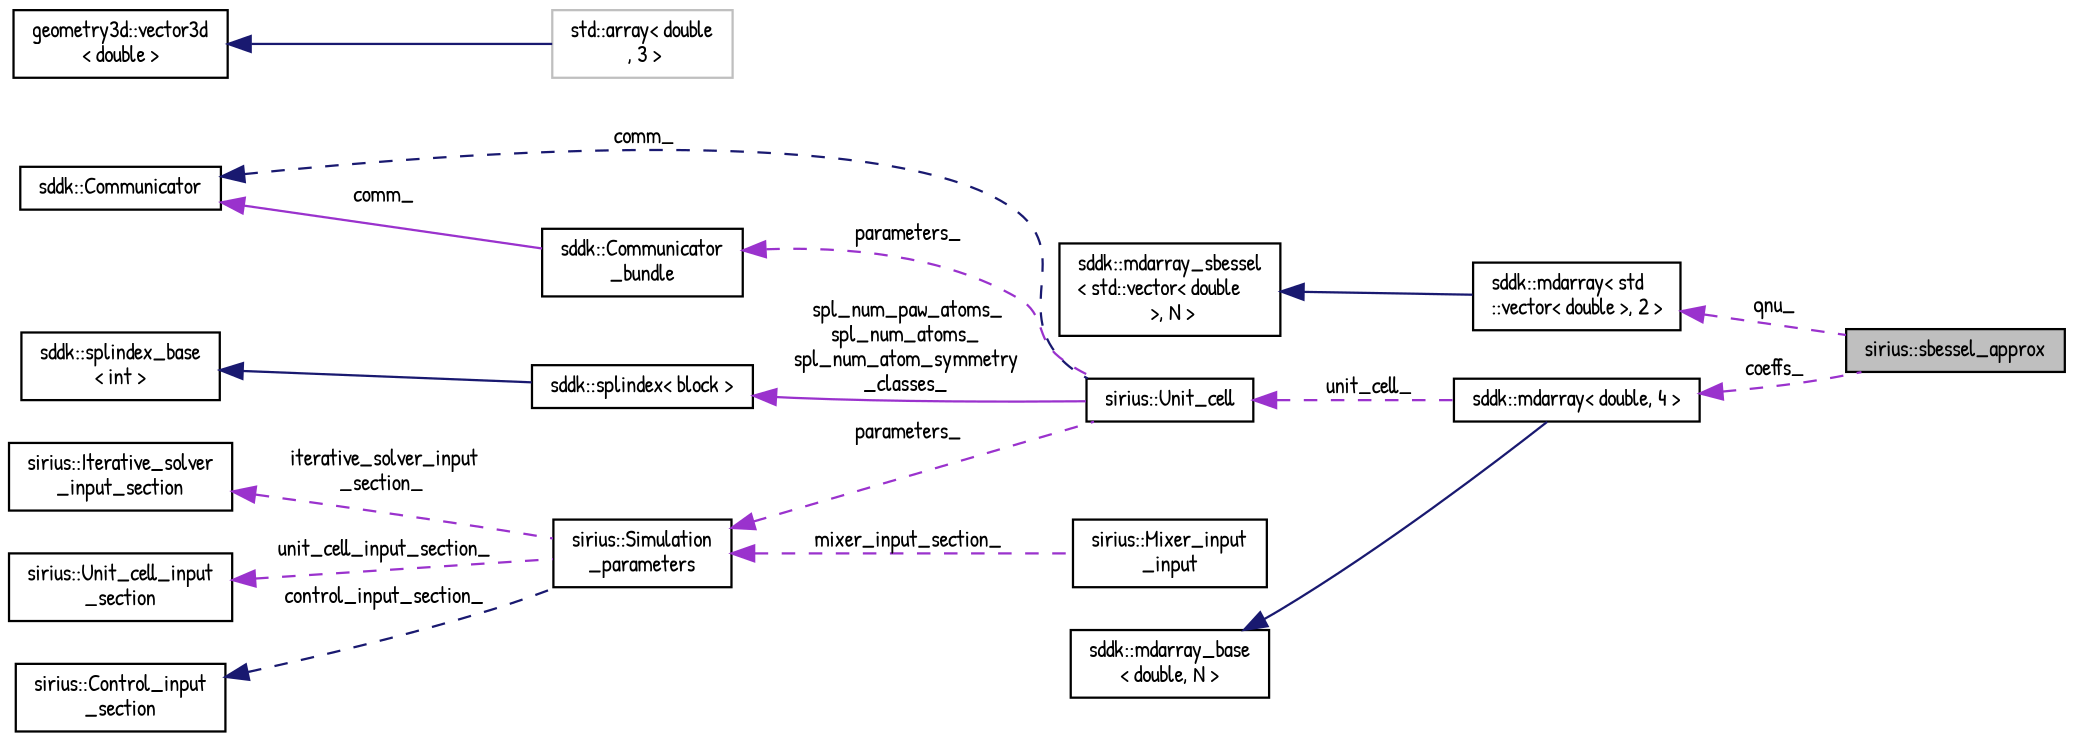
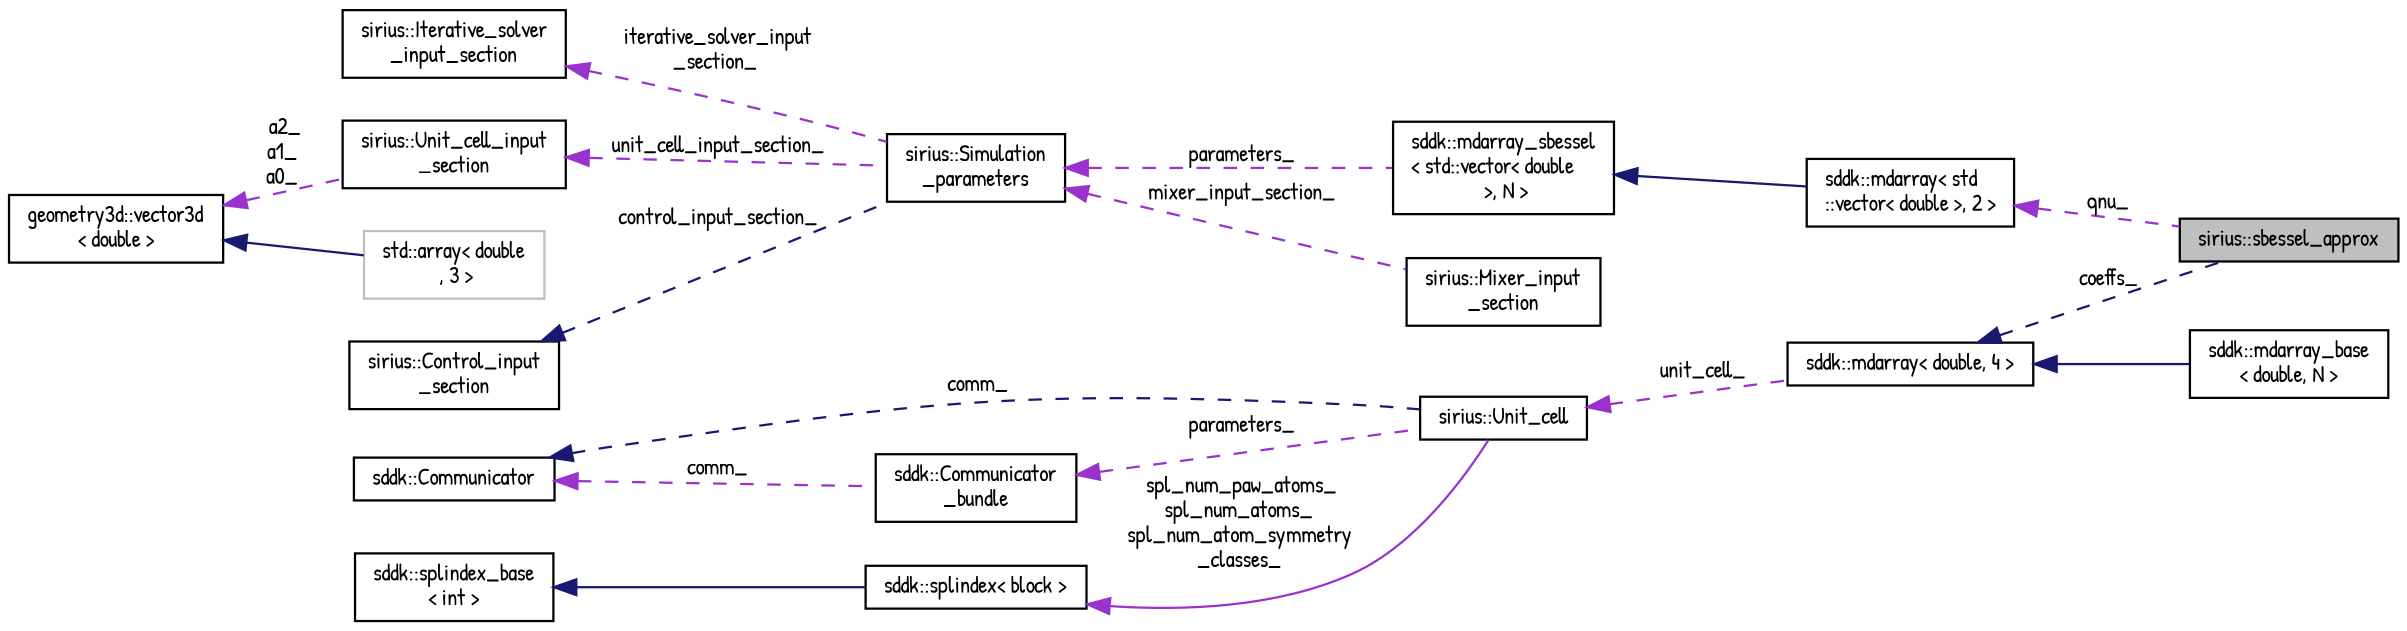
edge "sirius::Unit_cell_input _section" -> "geometry3d::vector3d < double >": added, label "a2_ a1_ a0_"
edge "sddk::Communicator _bundle" -> "sddk::Communicator": style solid -> dashed
edge "sirius::sbessel_approx" -> "sddk::mdarray< double, 4 >": color darkorchid3 -> midnightblue
edge "sirius::Unit_cell" -> "sirius::Simulation _parameters": now "sddk::mdarray_sbessel < std::vector< double >, N >" -> "sirius::Simulation _parameters"
edge "sddk::mdarray< double, 4 >" -> "sddk::mdarray_base < double, N >": reversed
node "sirius::Mixer_input _input": label "sirius::Mixer_input _input" -> "sirius::Mixer_input _section"
